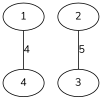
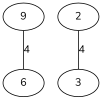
node "1": label "1" -> "9"
edge "2" -- "3": label "5" -> "4"
node "4": label "4" -> "6"
